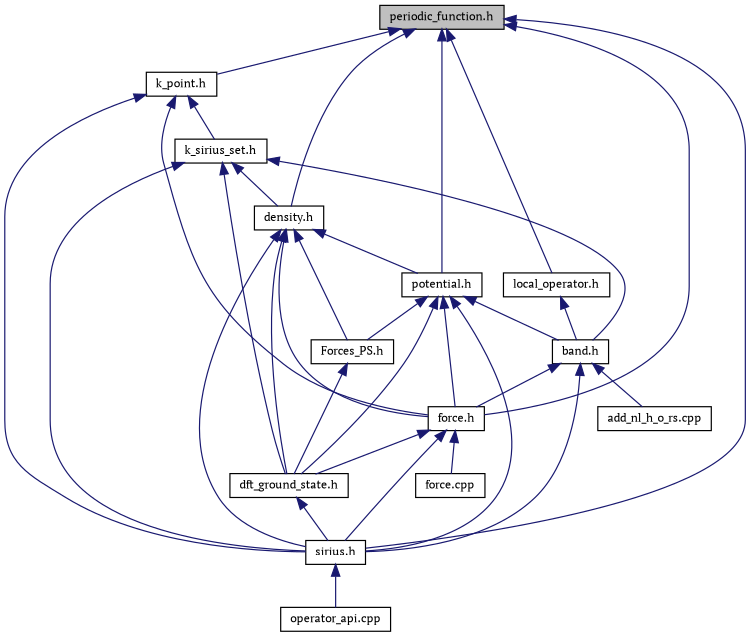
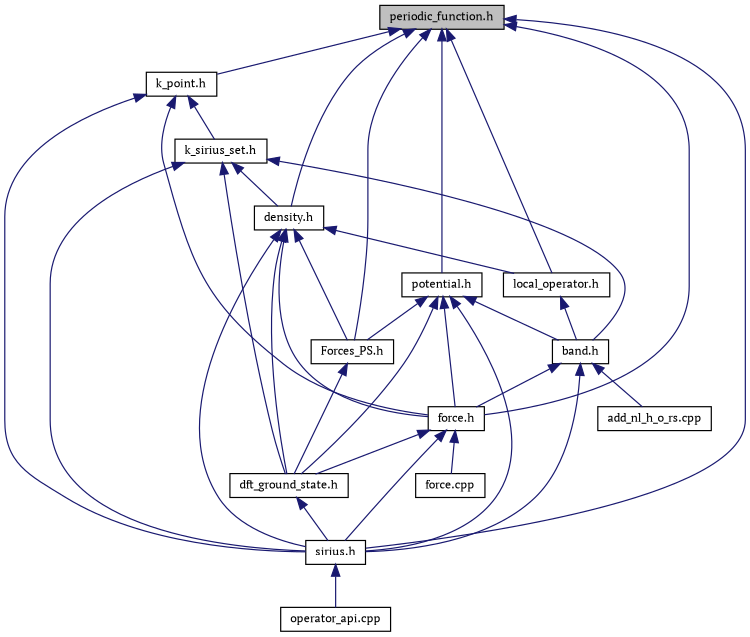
edge "Forces_PS.h" -> "periodic_function.h": added
edge "potential.h" -> "density.h": now "local_operator.h" -> "density.h"
